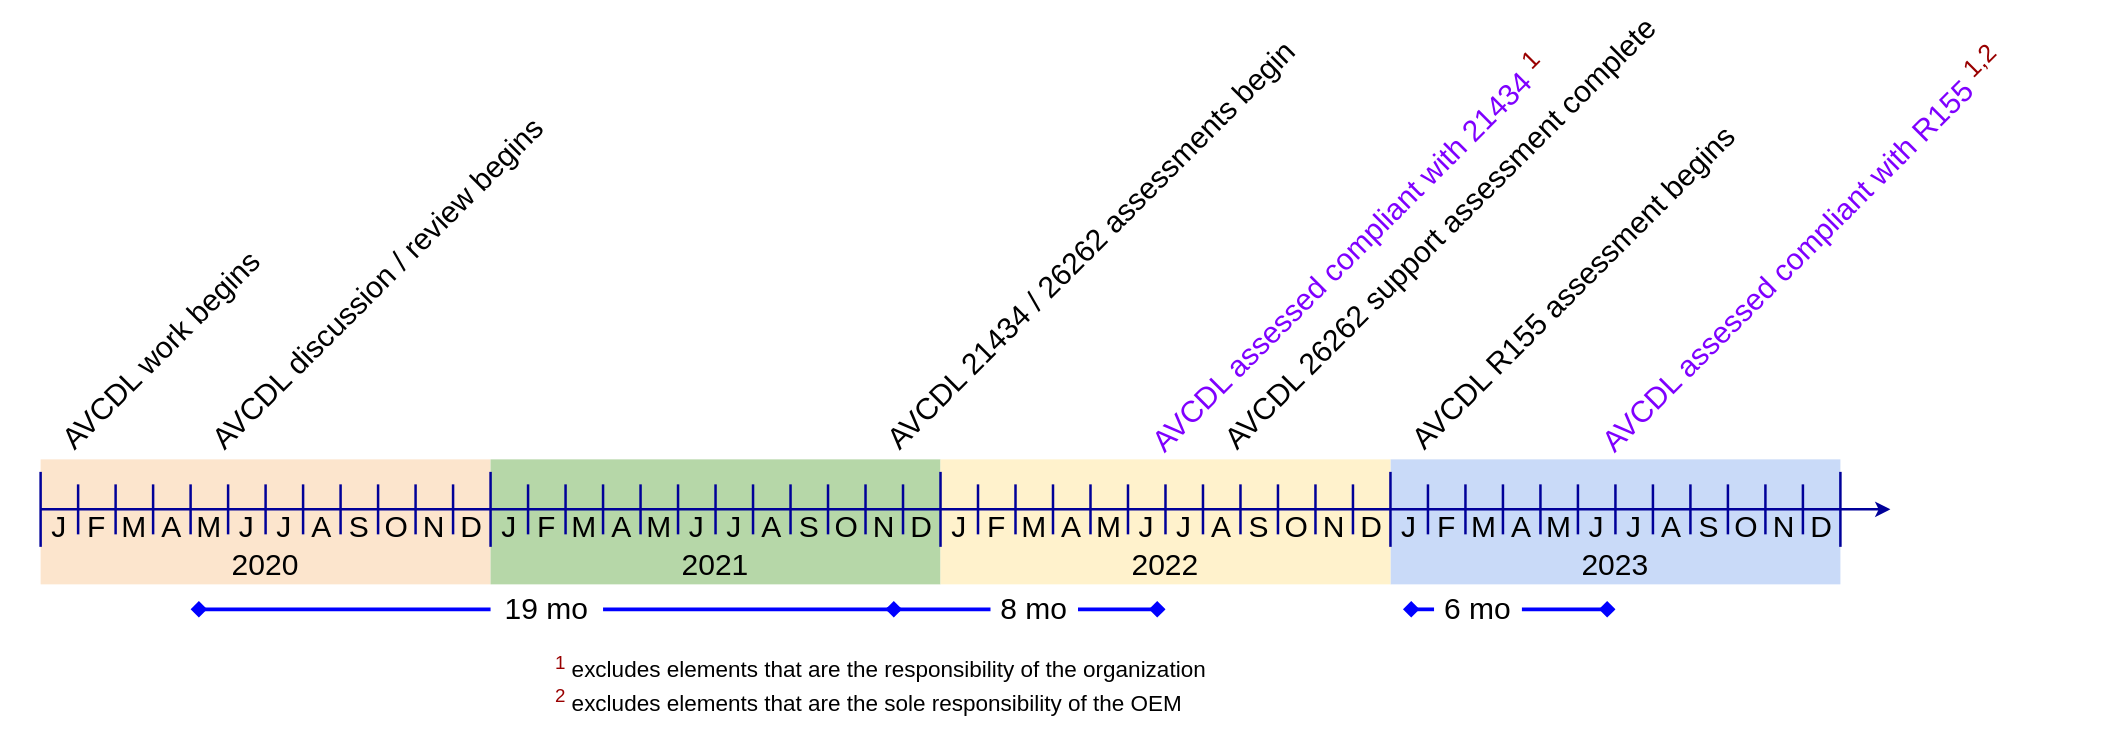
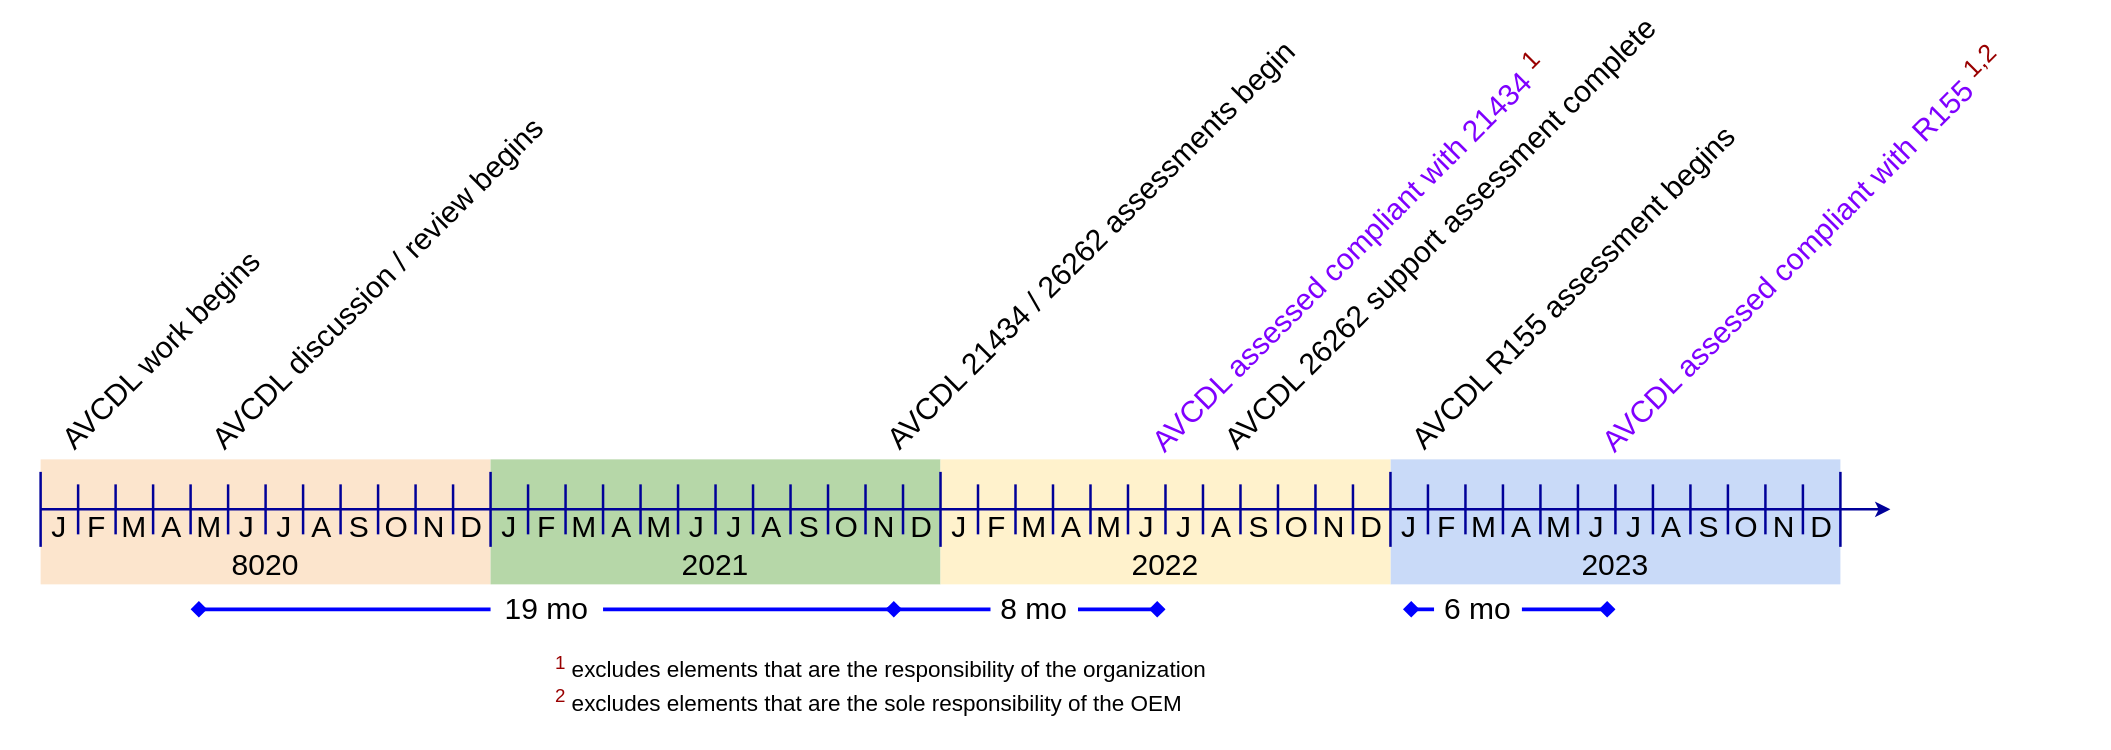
node "2020": label "2020" -> "8020"
